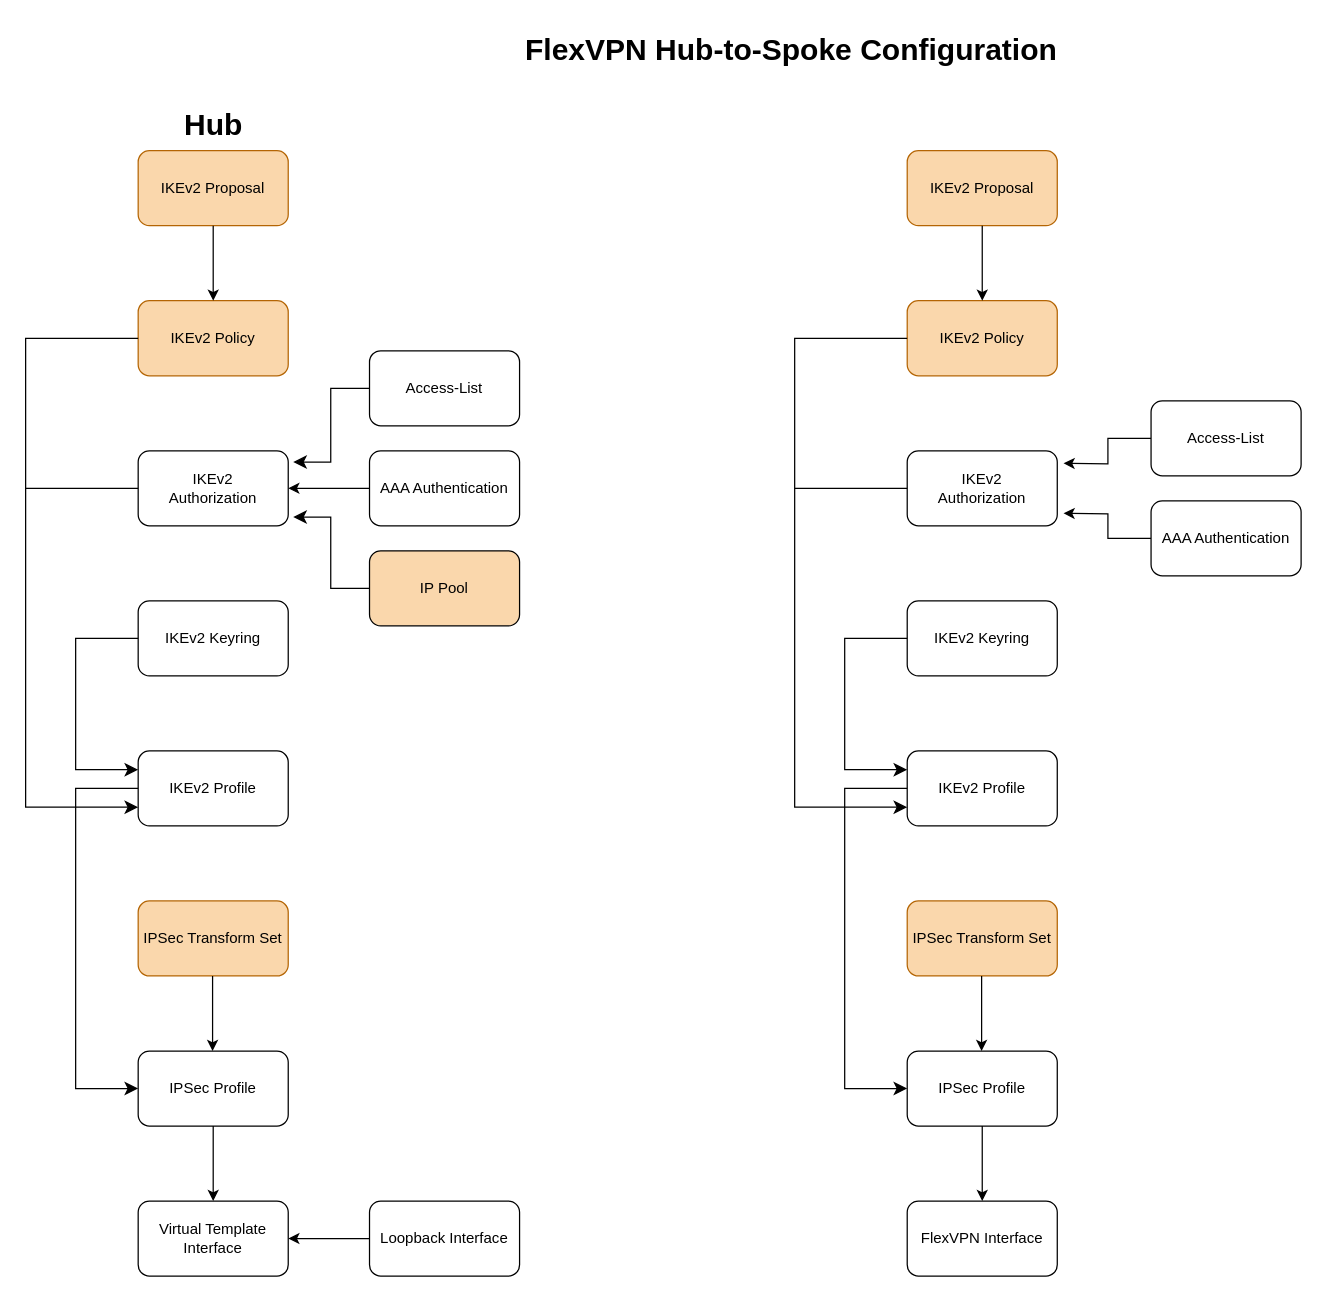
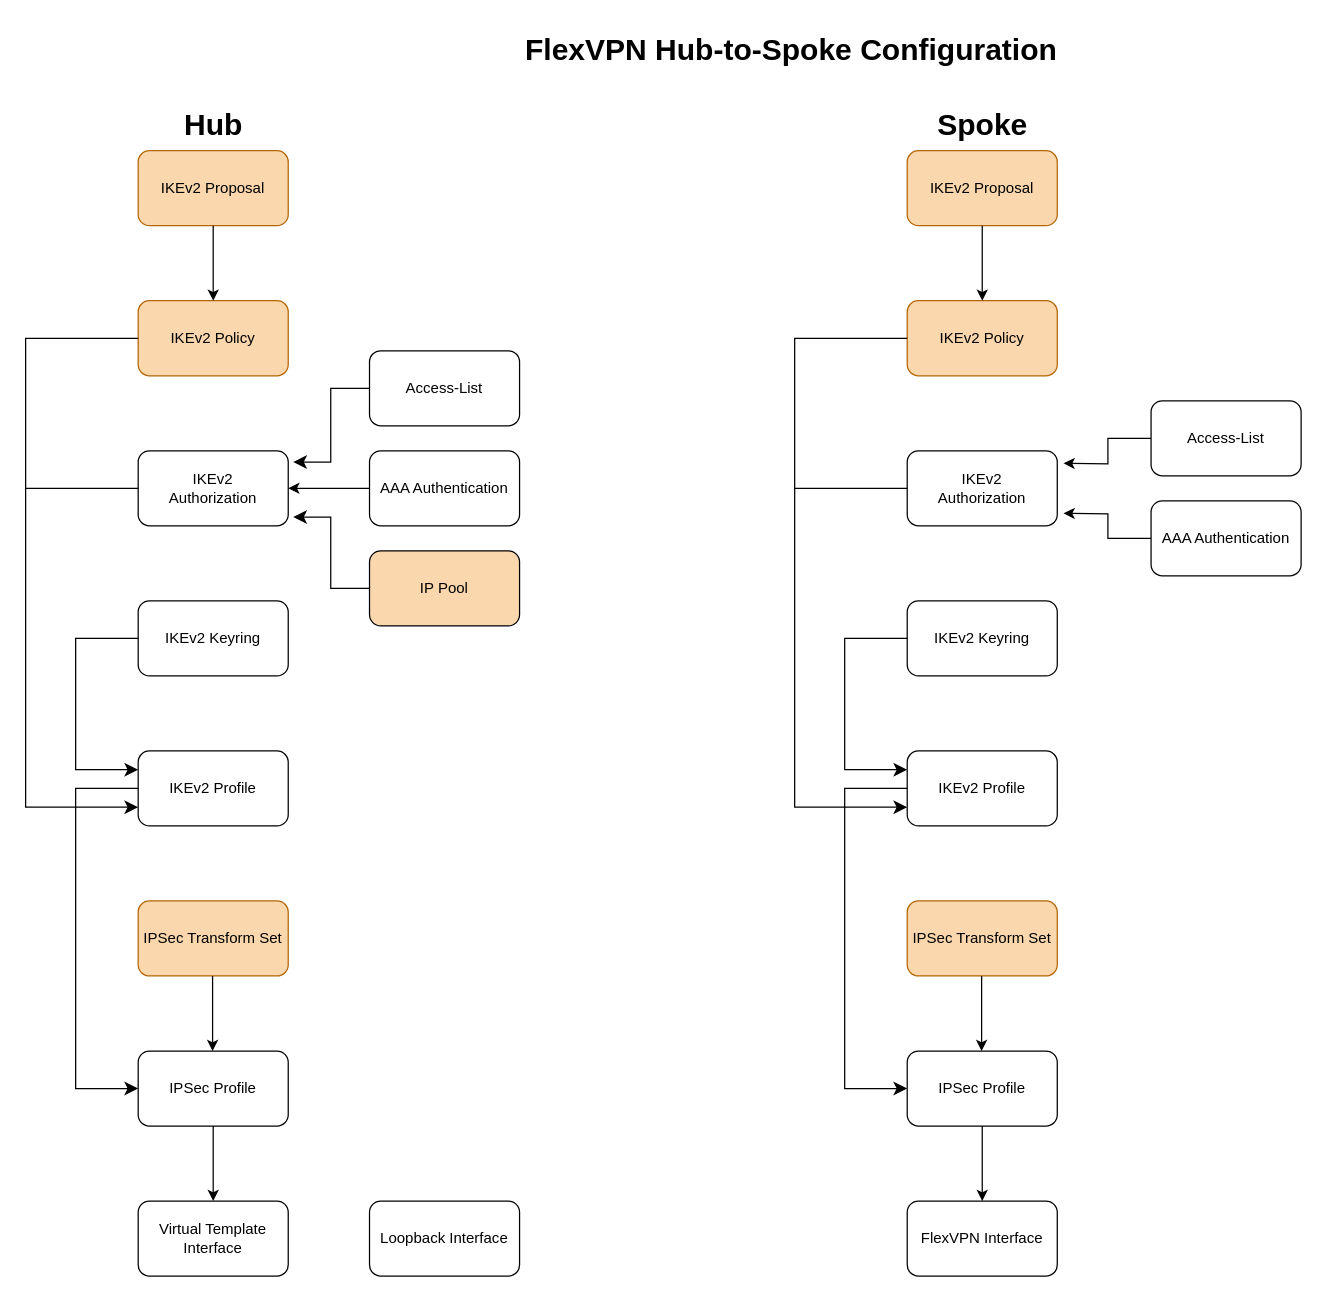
node "Spoke": added
edge "Loopback Interface" -> "Virtual Template Interface": removed
